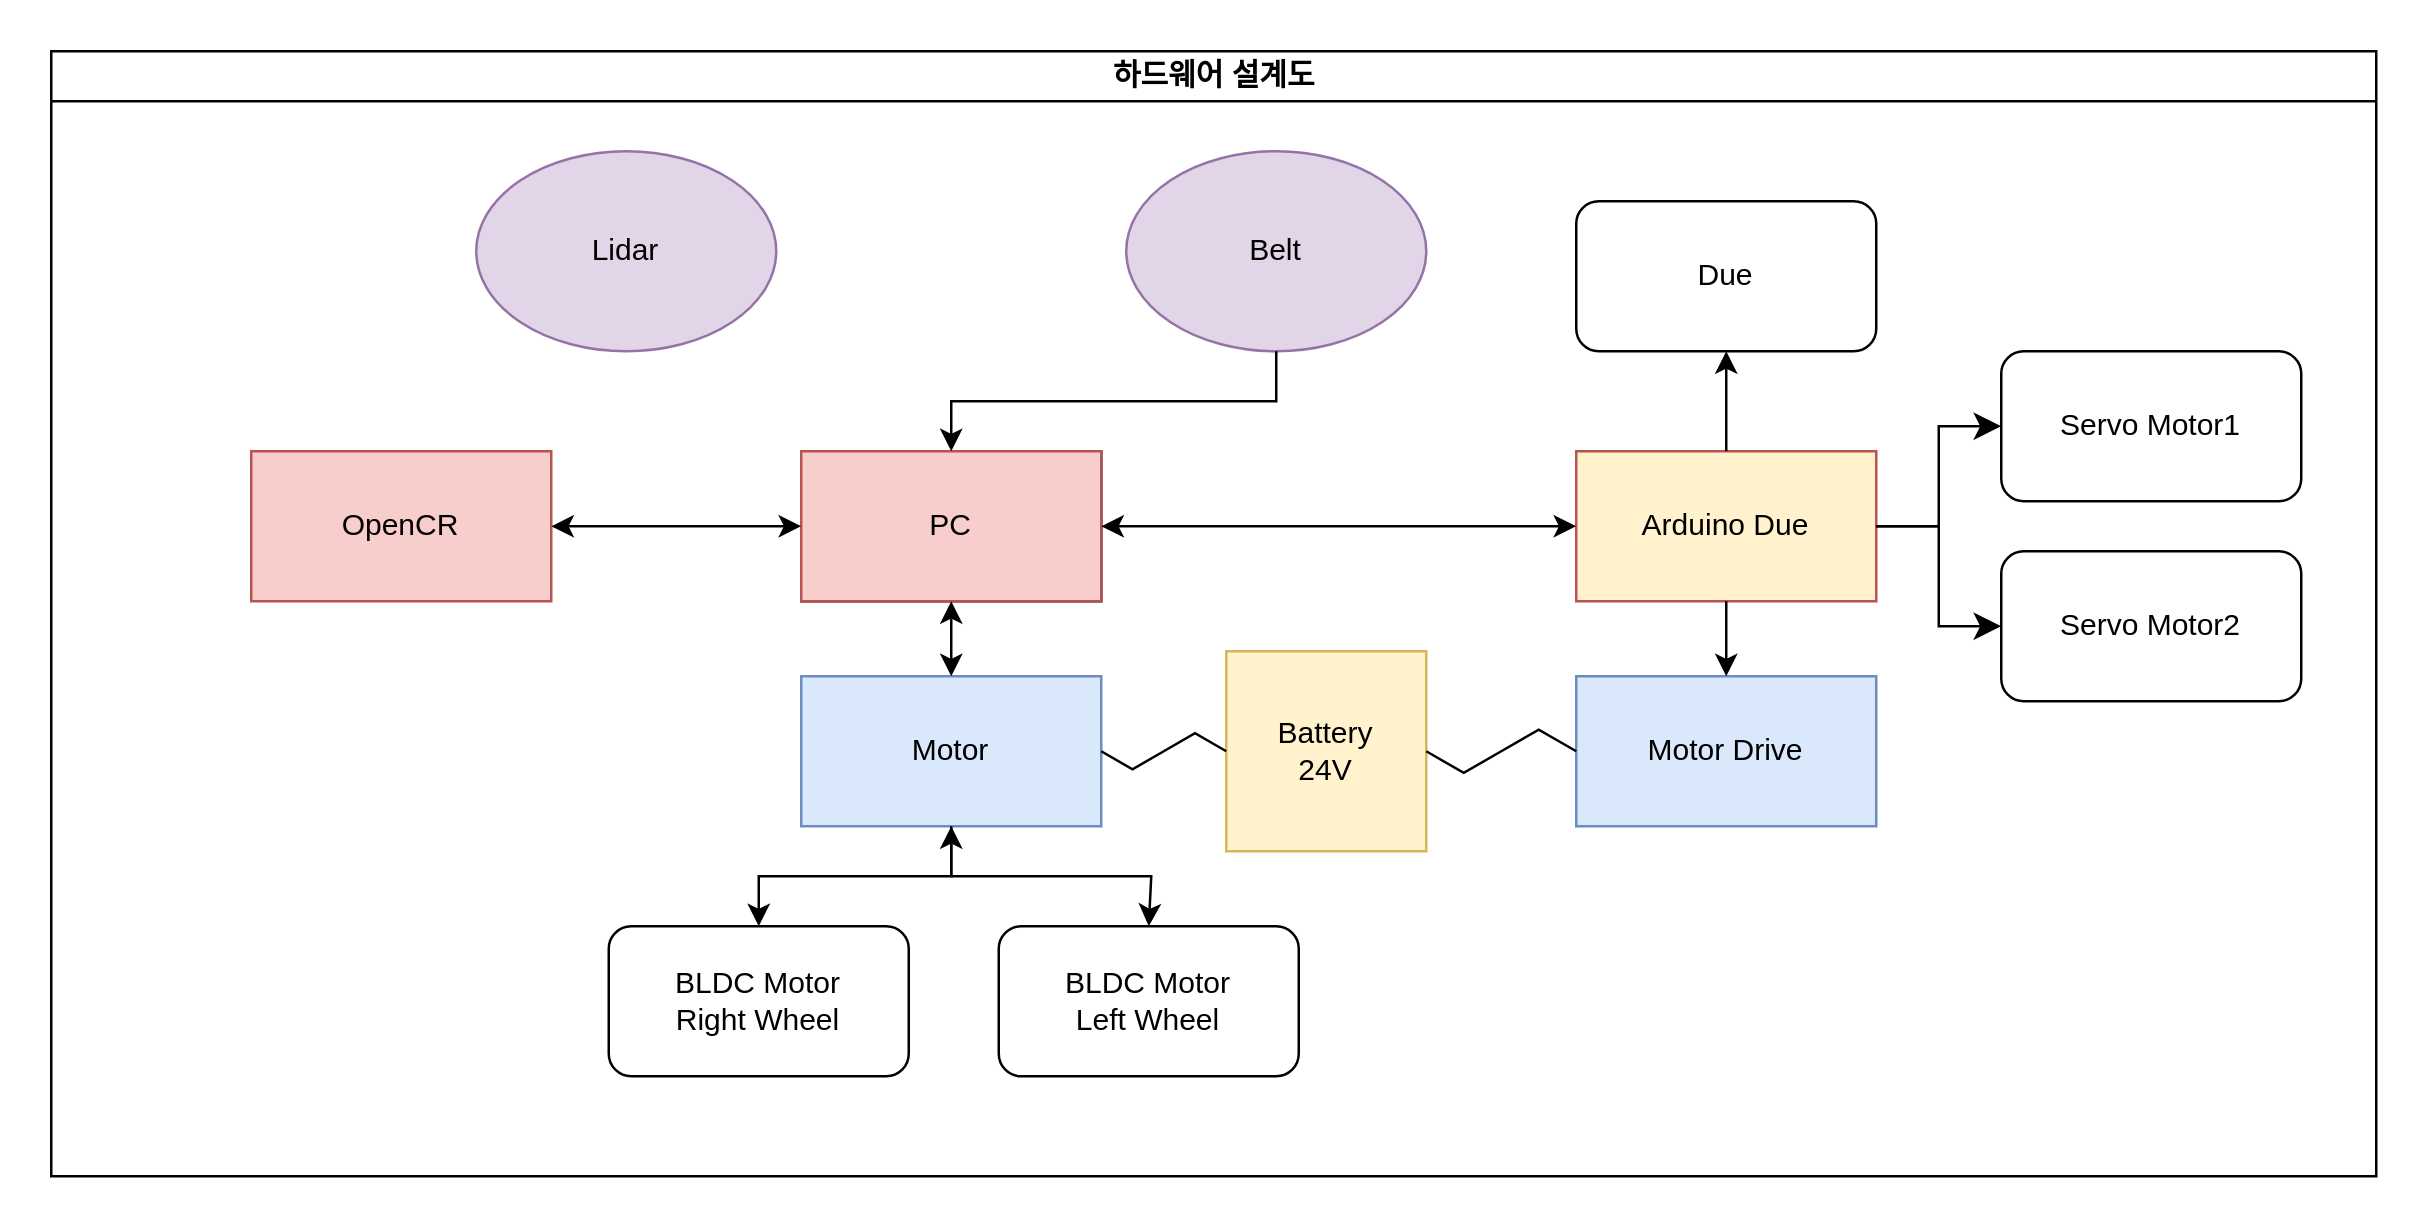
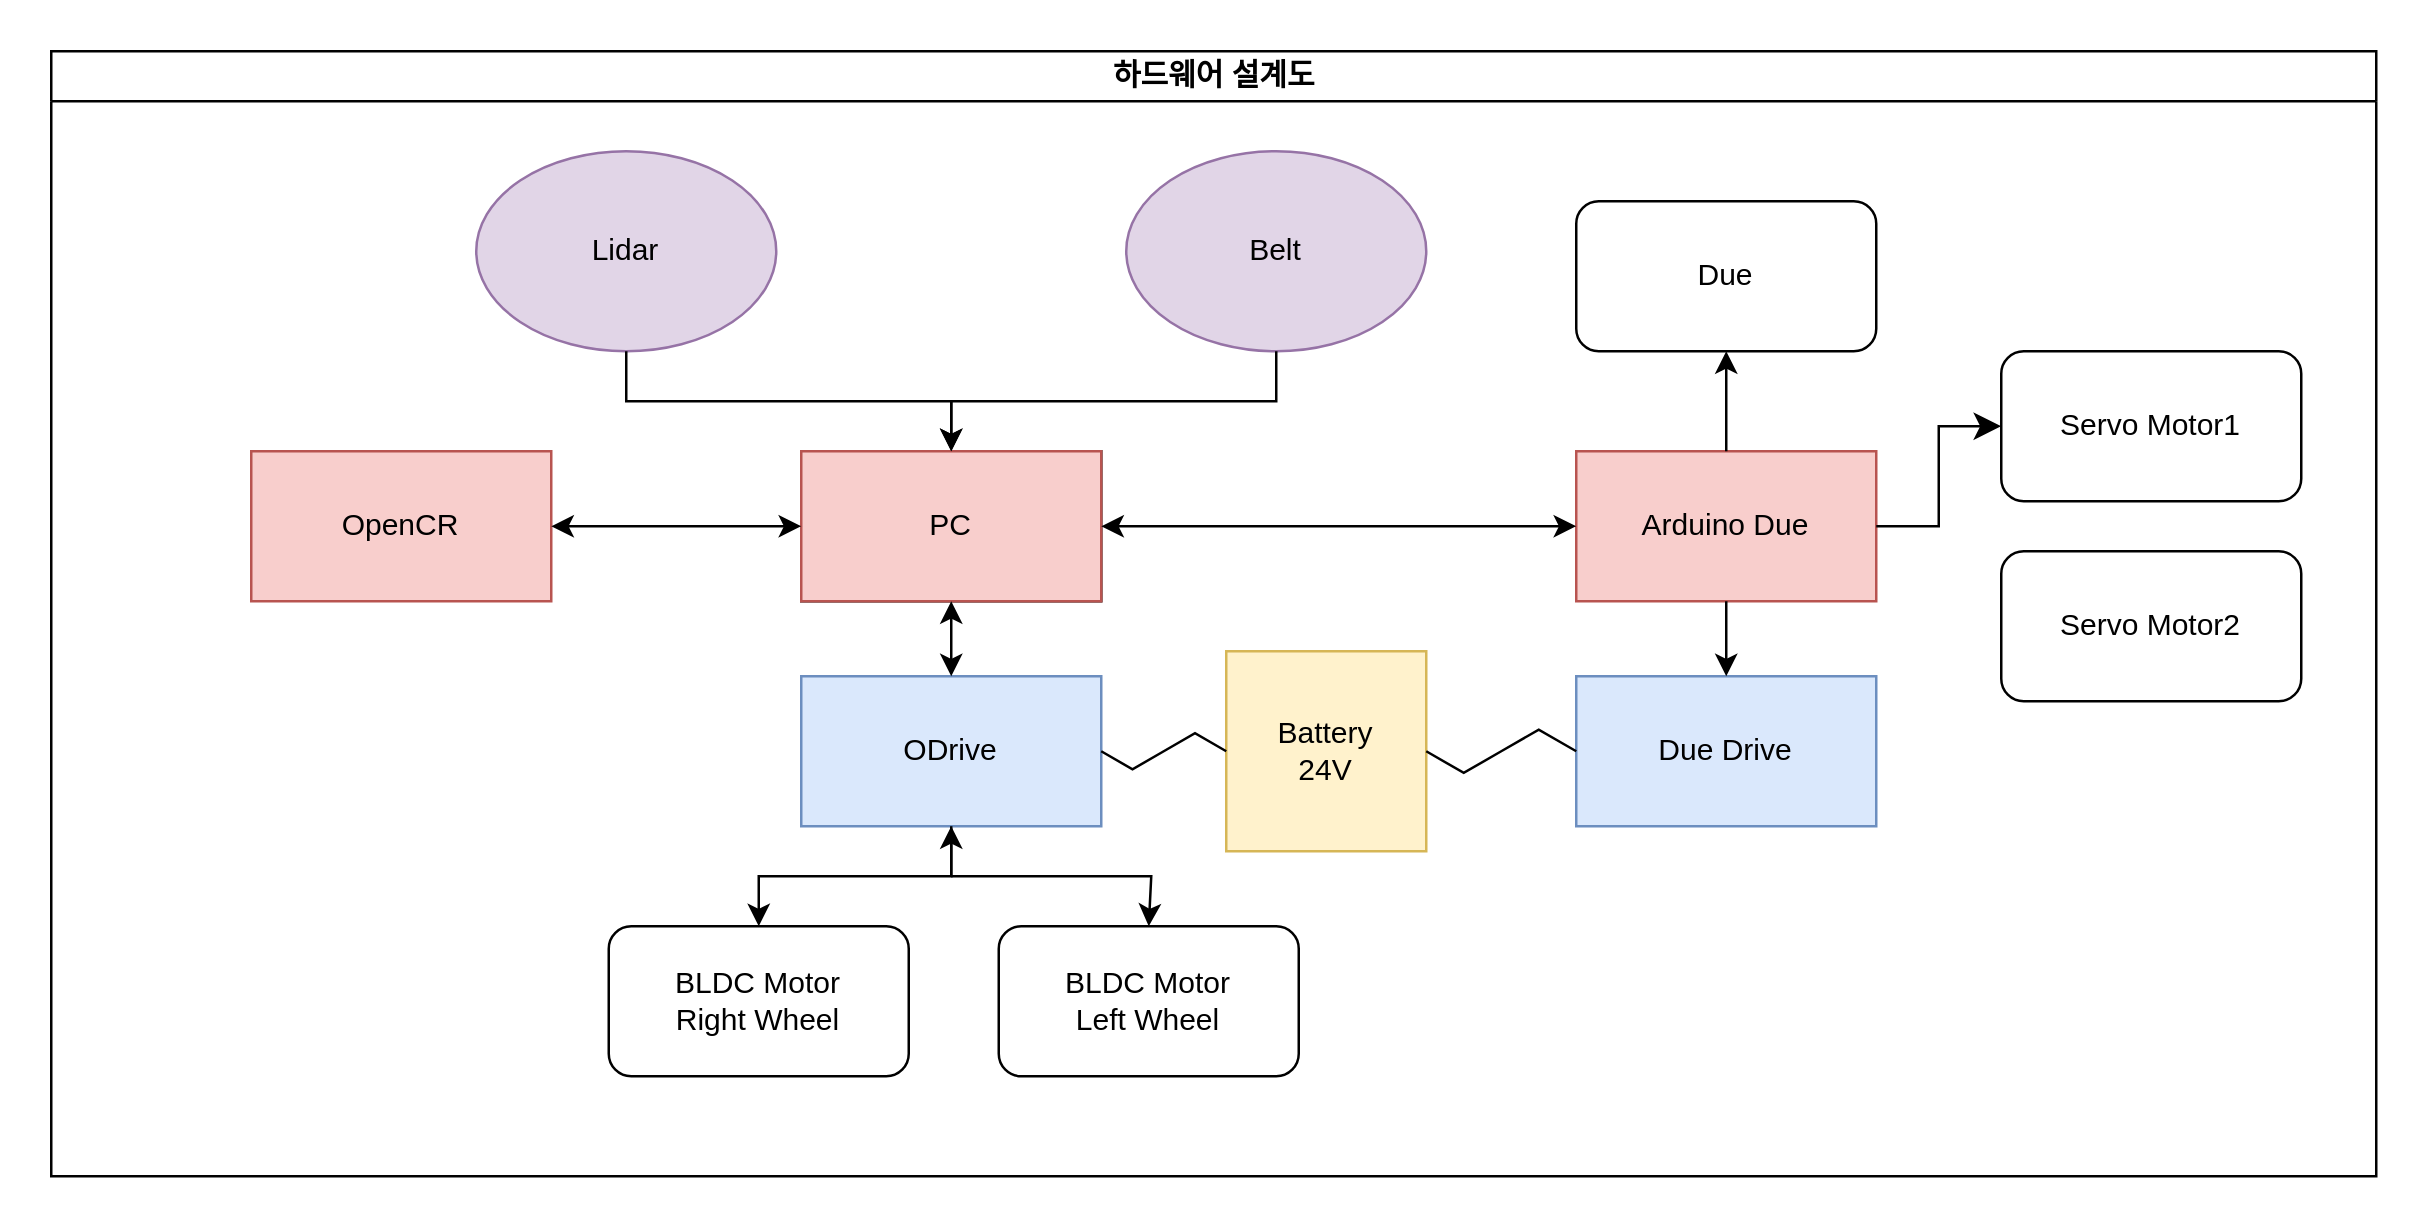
edge "Lidar" -> "PC": added
node "Arduino Due": fillcolor #fff2cc -> #f8cecc
edge "Arduino Due" -> "Servo Motor2": removed
node "Motor": label "Motor" -> "ODrive"
node "Motor Drive": label "Motor Drive" -> "Due Drive"
